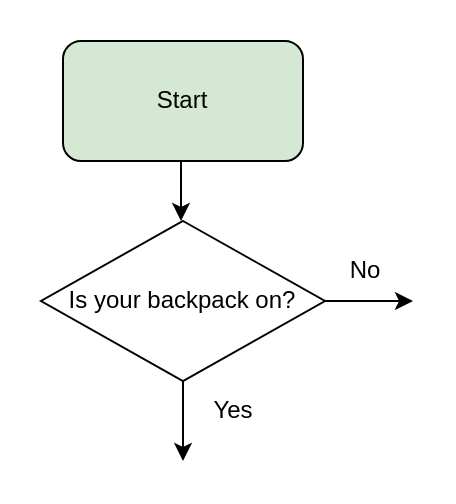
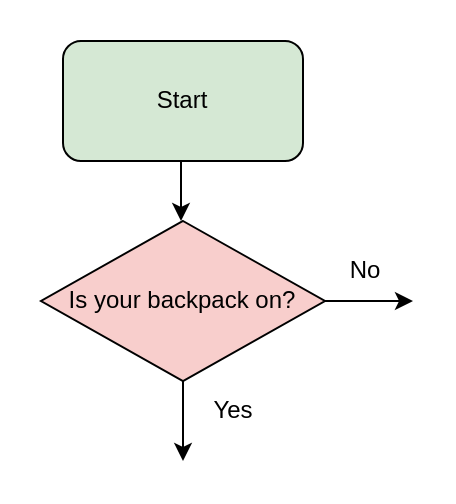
node "Is your backpack on?": fillcolor #ffffff -> #f8cecc
